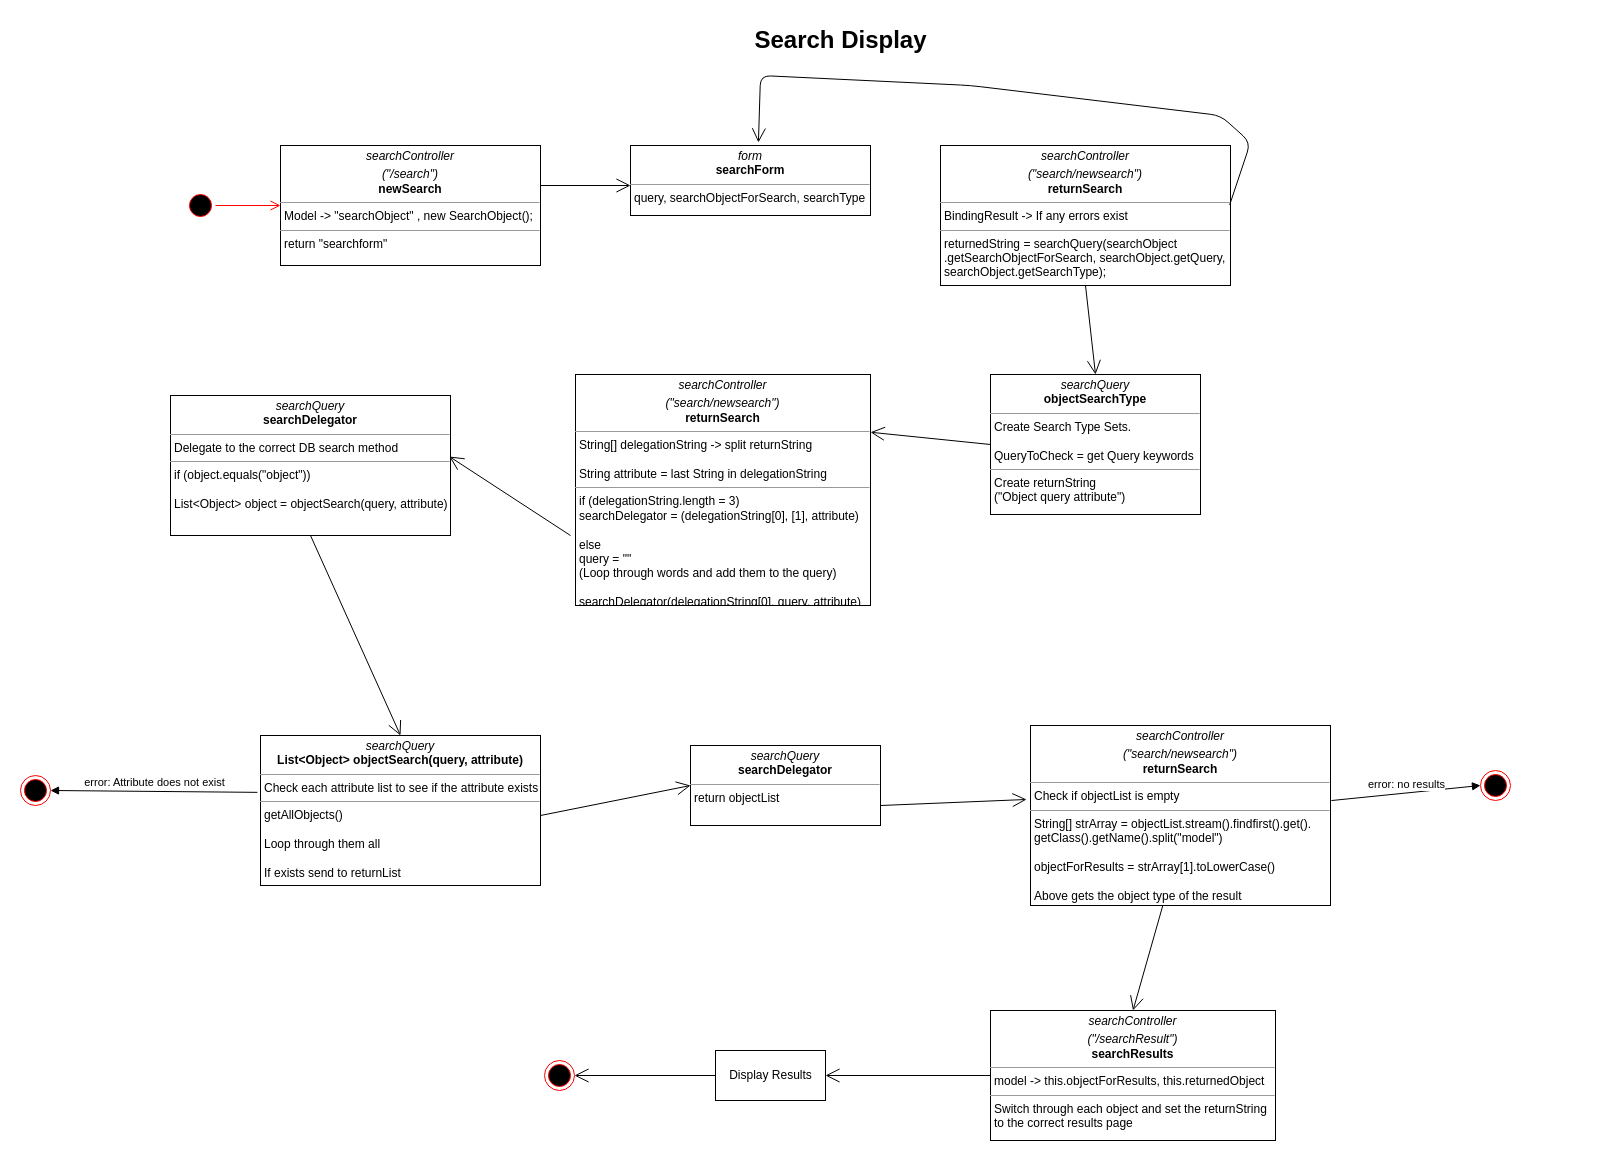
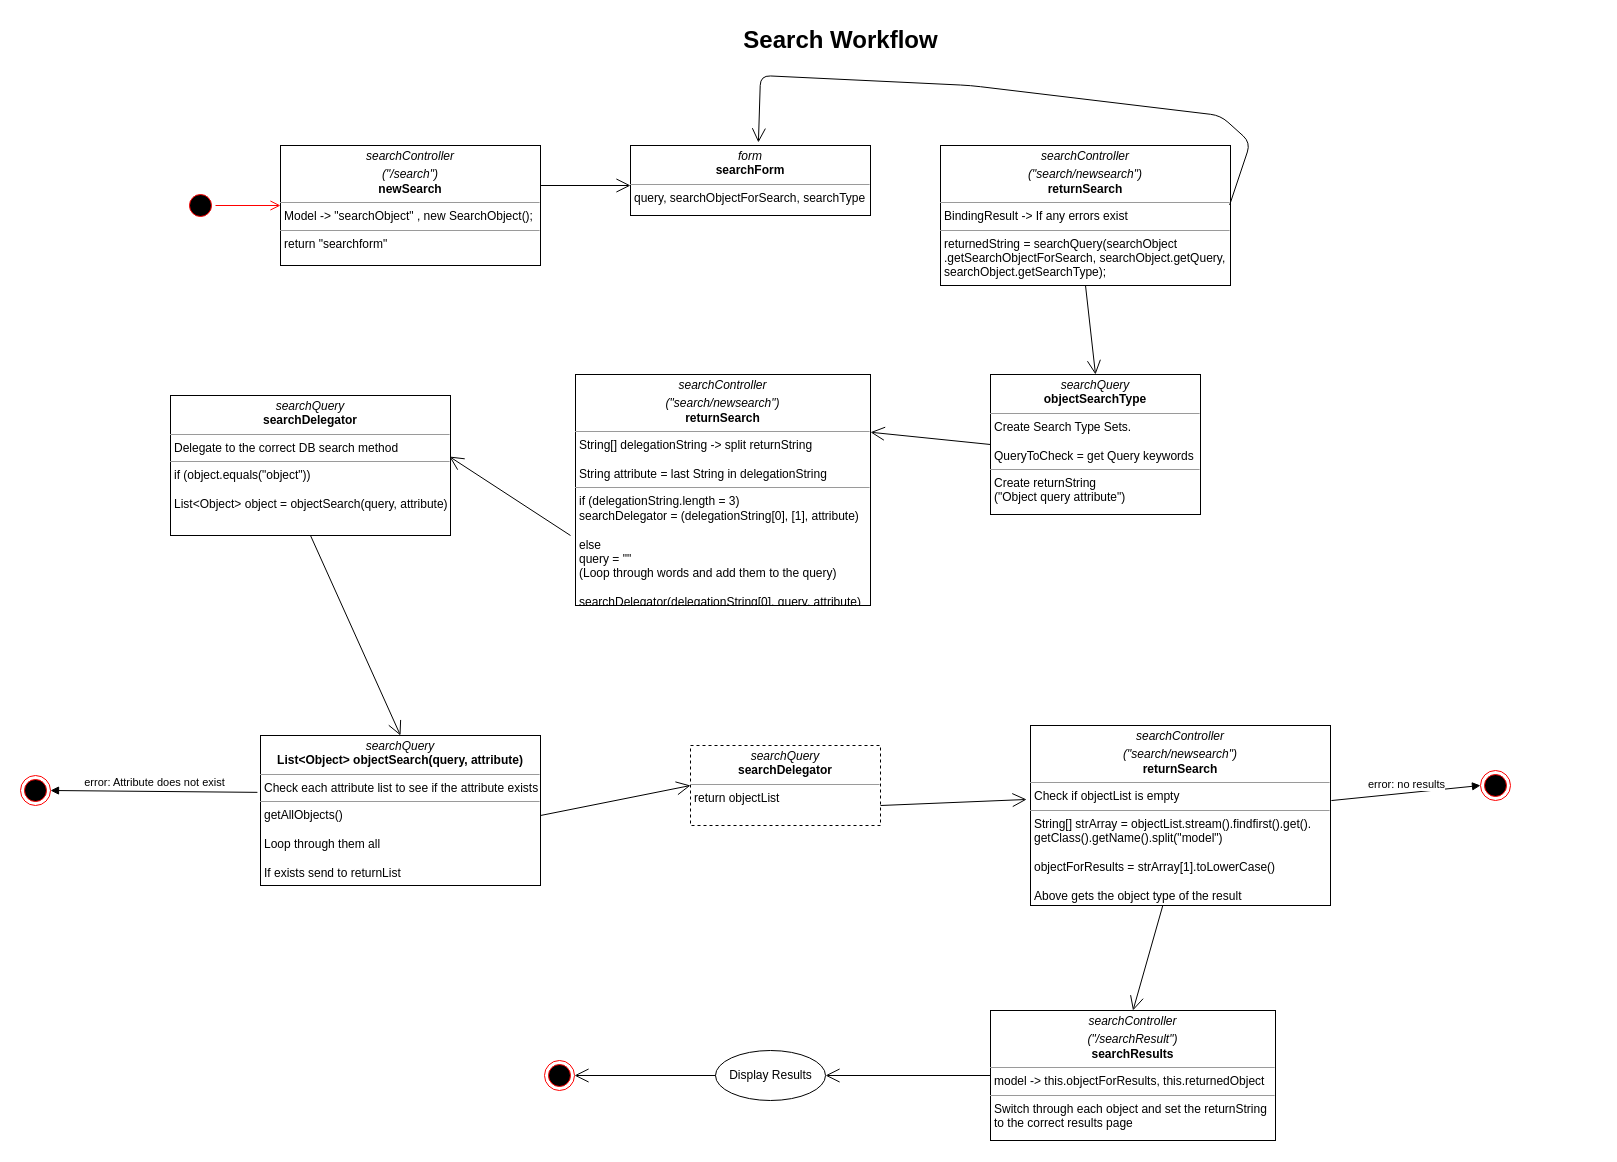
node "Search Display": label "Search Display" -> "Search Workflow"
node "searchQuery searchDelegator return objectList": style solid -> dashed
node "Display Results": shape rectangle -> ellipse
